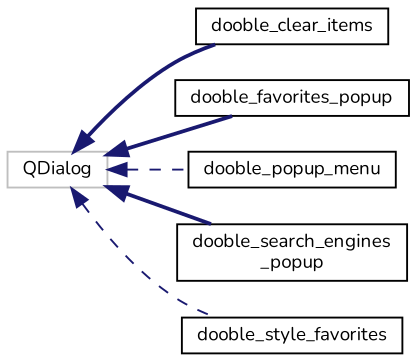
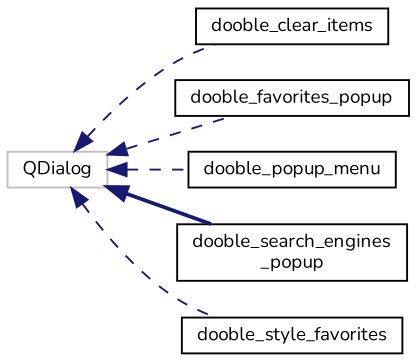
edge "dooble_clear_items" -> "QDialog": style bold -> dashed
edge "dooble_favorites_popup" -> "QDialog": style bold -> dashed
